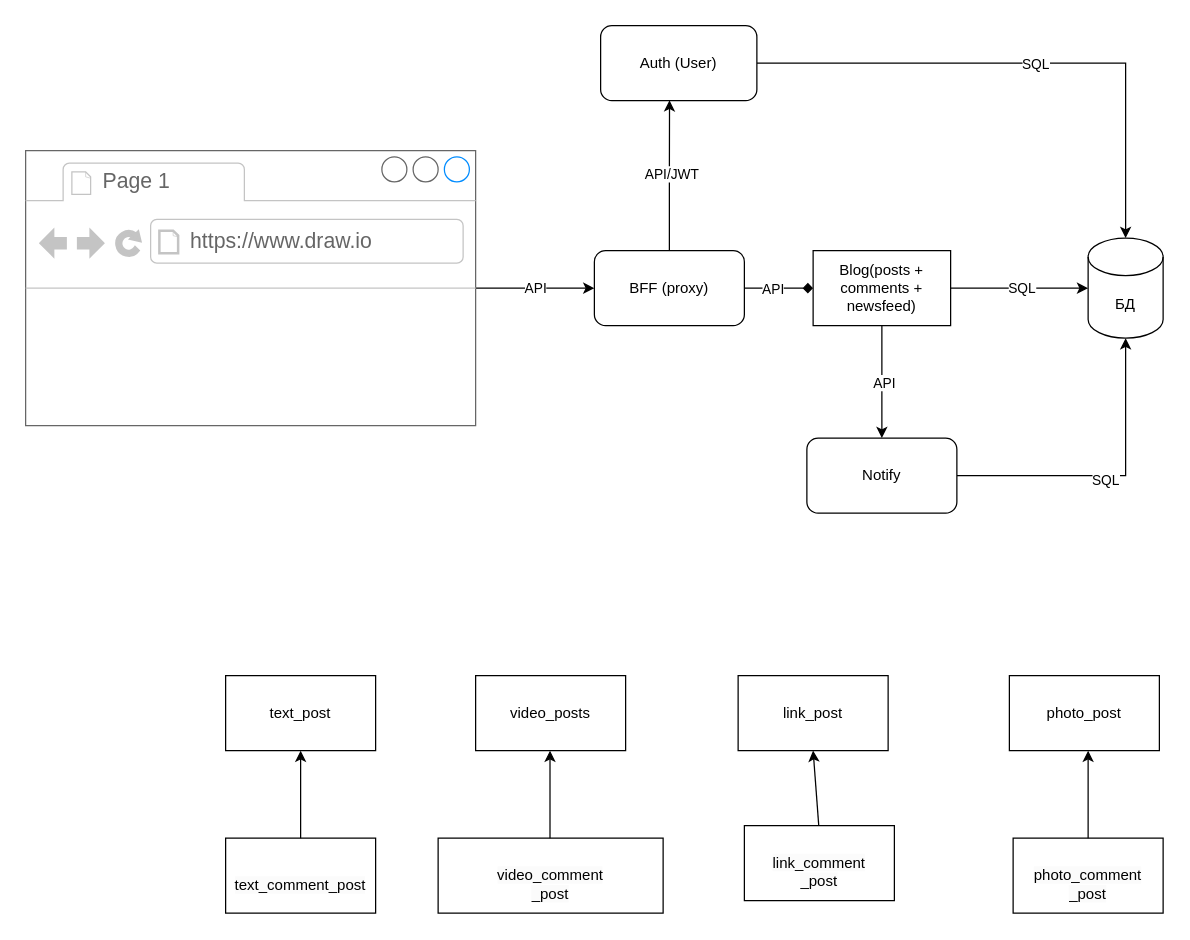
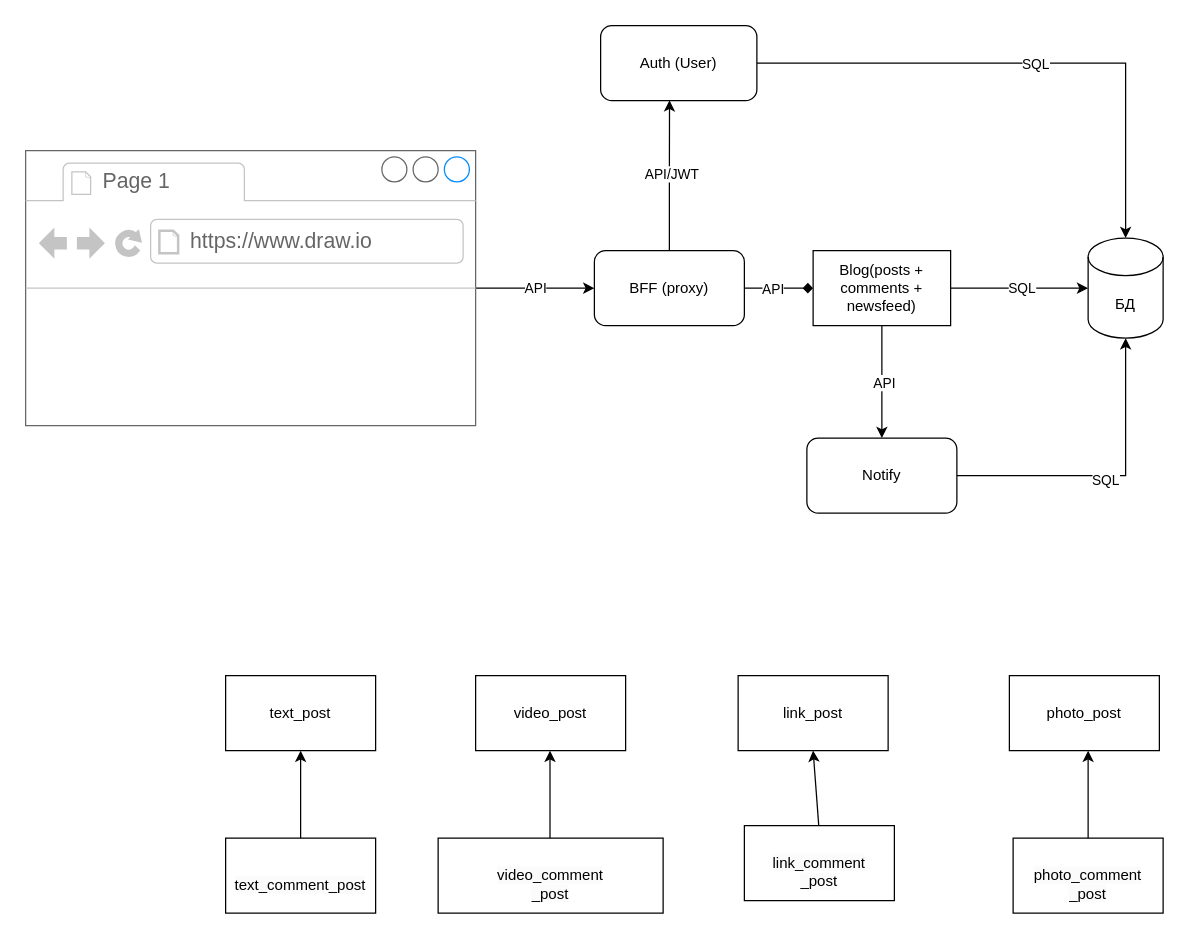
node "video_posts": label "video_posts" -> "video_post"
